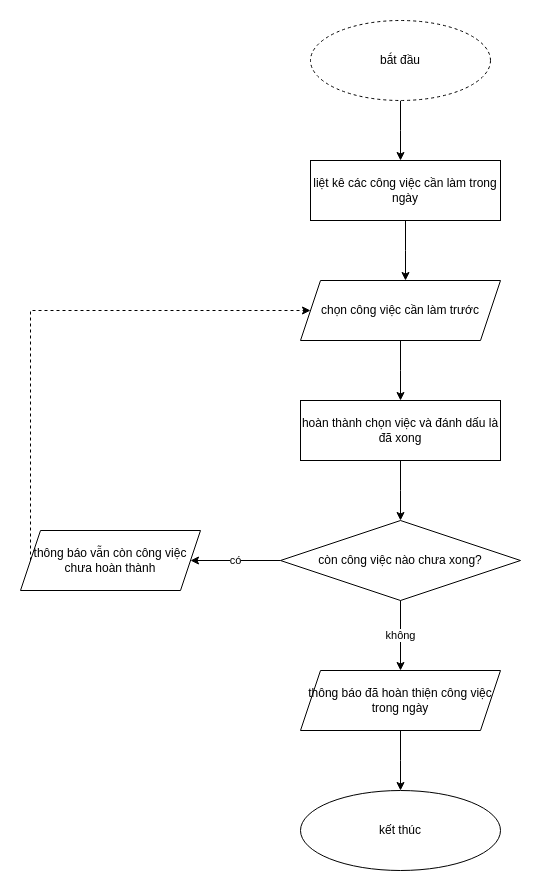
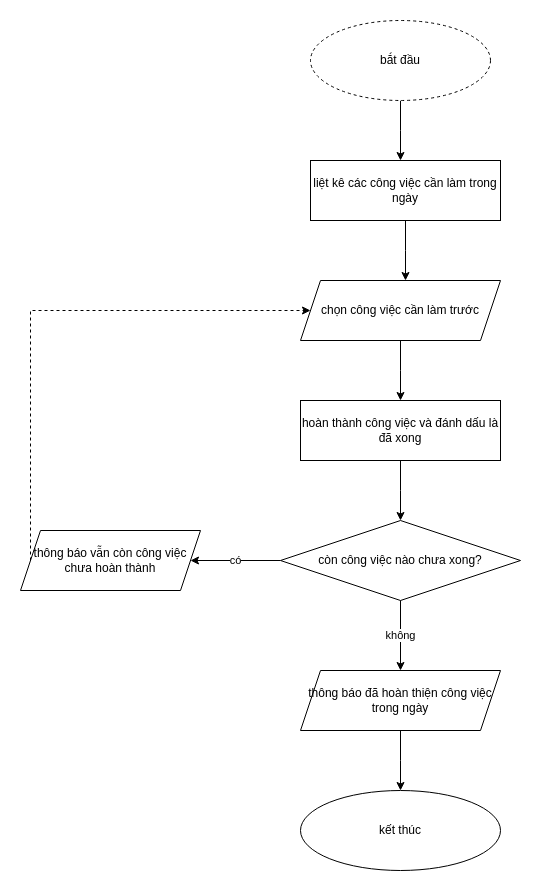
node "hoàn thành chọn việc và đánh dấu là đã xong": label "hoàn thành chọn việc và đánh dấu là đã xong" -> "hoàn thành công việc và đánh dấu là đã xong"
